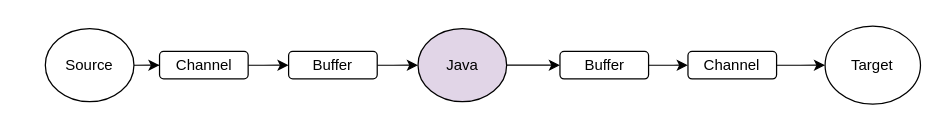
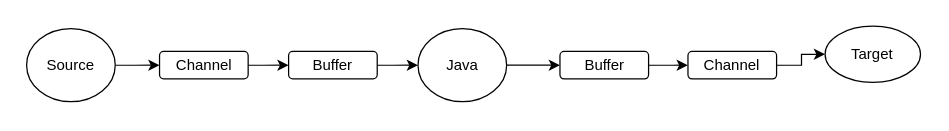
node "Source": moved (89, 65) -> (70, 65)
node "Java": fillcolor #e1d5e7 -> #ffffff
node "Target": size 96x78 -> 96x56
